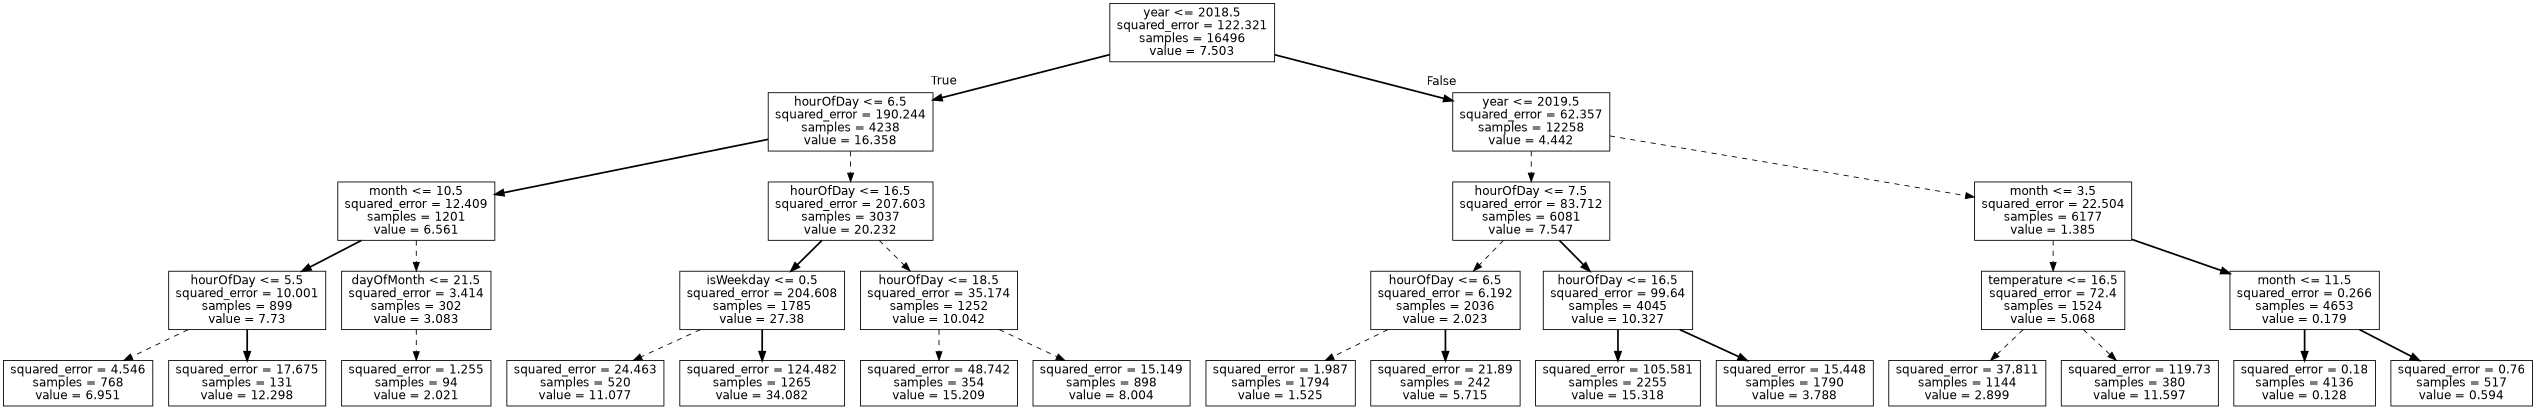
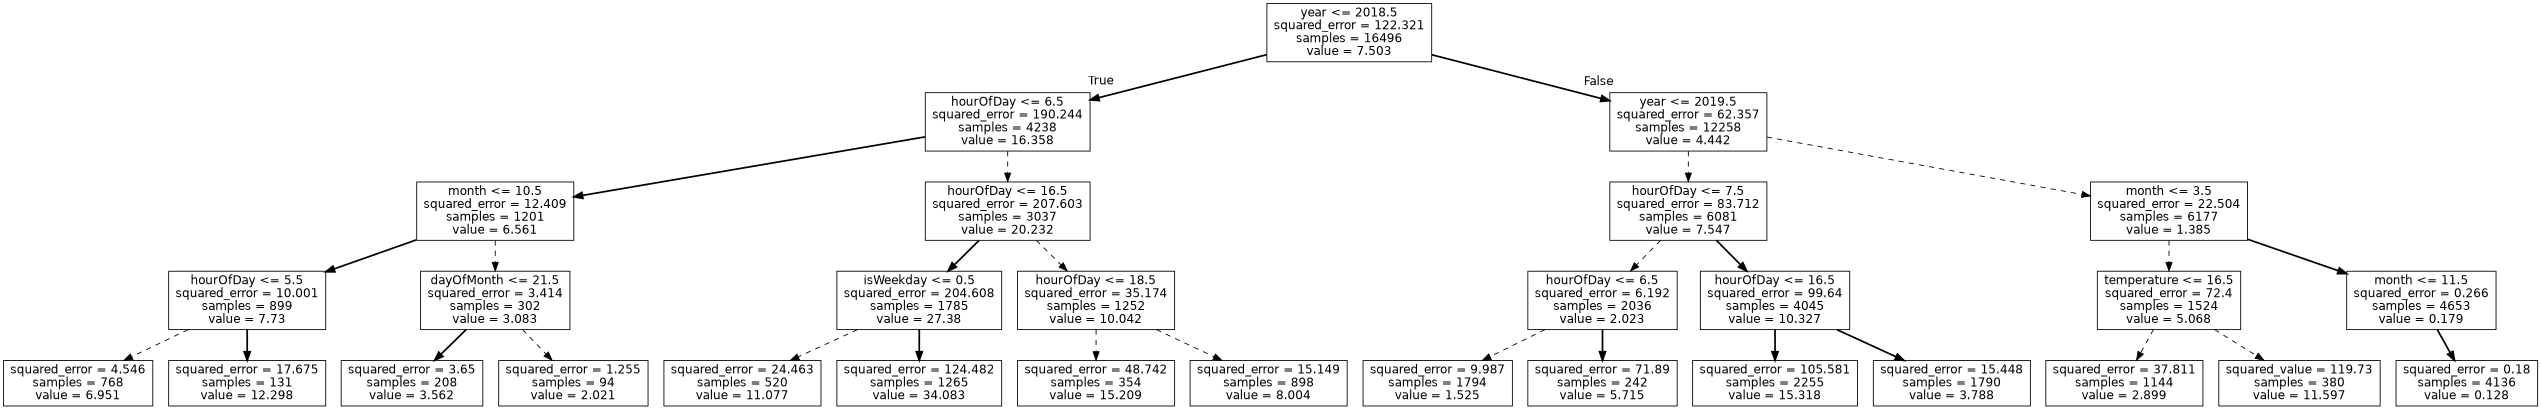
node "squared_error = 3.65 samples = 208 value = 3.562": added
node "squared_error = 124.482 samples = 1265 value = 34.082": label "squared_error = 124.482 samples = 1265 value = 34.082" -> "squared_error = 124.482 samples = 1265 value = 34.083"
node "squared_error = 1.987 samples = 1794 value = 1.525": label "squared_error = 1.987 samples = 1794 value = 1.525" -> "squared_error = 9.987 samples = 1794 value = 1.525"
node "squared_error = 21.89 samples = 242 value = 5.715": label "squared_error = 21.89 samples = 242 value = 5.715" -> "squared_error = 71.89 samples = 242 value = 5.715"
node "squared_error = 119.73 samples = 380 value = 11.597": label "squared_error = 119.73 samples = 380 value = 11.597" -> "squared_value = 119.73 samples = 380 value = 11.597"
node "squared_error = 0.76 samples = 517 value = 0.594": removed
